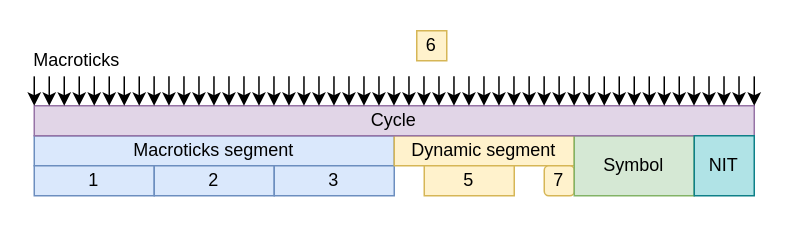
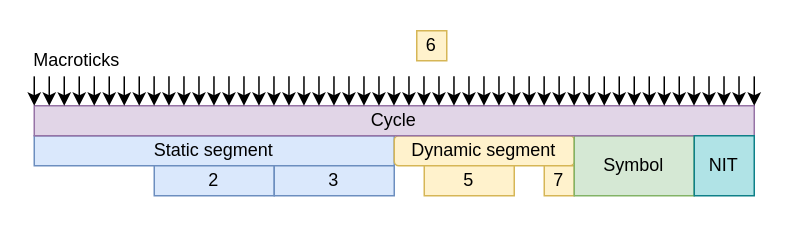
node "Macroticks segment": label "Macroticks segment" -> "Static segment"
node "Dynamic segment": shape rectangle -> rounded rectangle
node "1": removed
node "7": shape rounded rectangle -> rectangle
